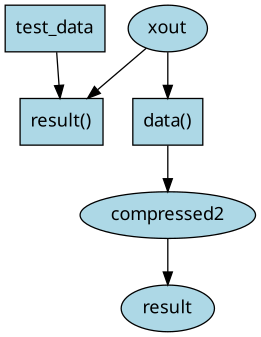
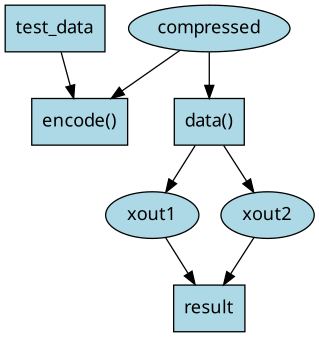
node "xout": label "xout" -> "compressed"
node "result()": label "result()" -> "encode()"
node "xout1": added
node "compressed2": label "compressed2" -> "xout2"
node "result": shape ellipse -> box
